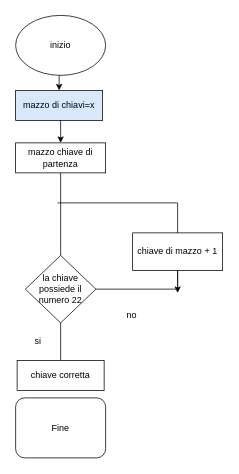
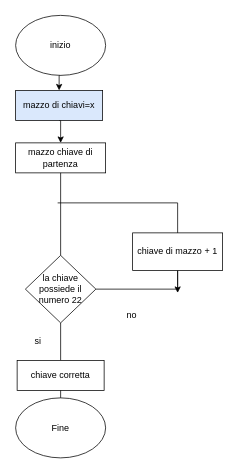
edge "chiave corretta" -- "Fine": added
node "Fine": shape rounded rectangle -> ellipse
